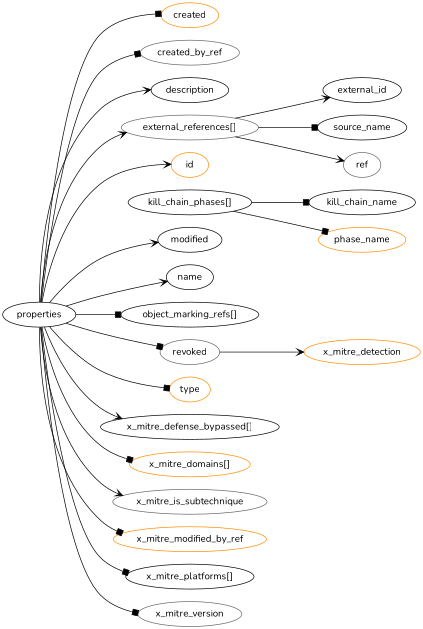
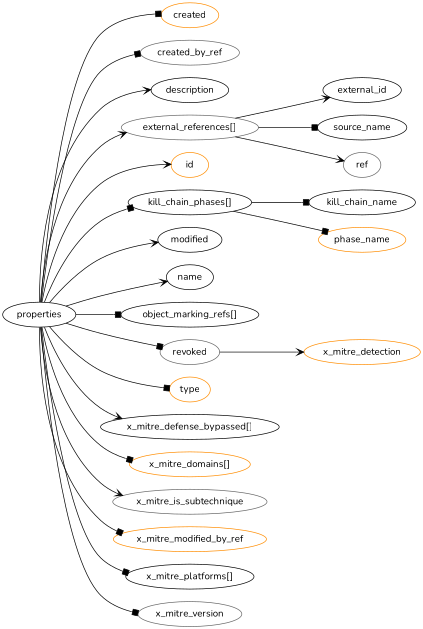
edge "properties" -> "kill_chain_phases[]": added
